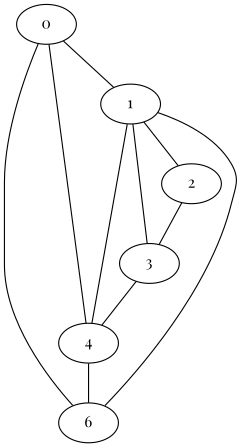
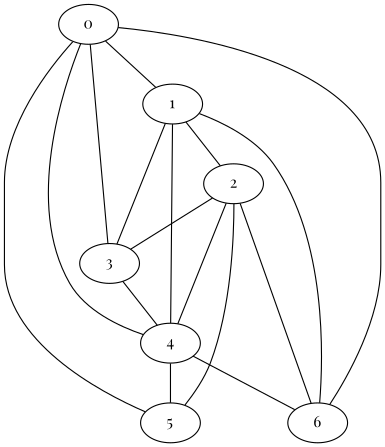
edge "0" -- "3": added
edge "2" -- "4": added
edge "2" -- "6": added
node "5": added
